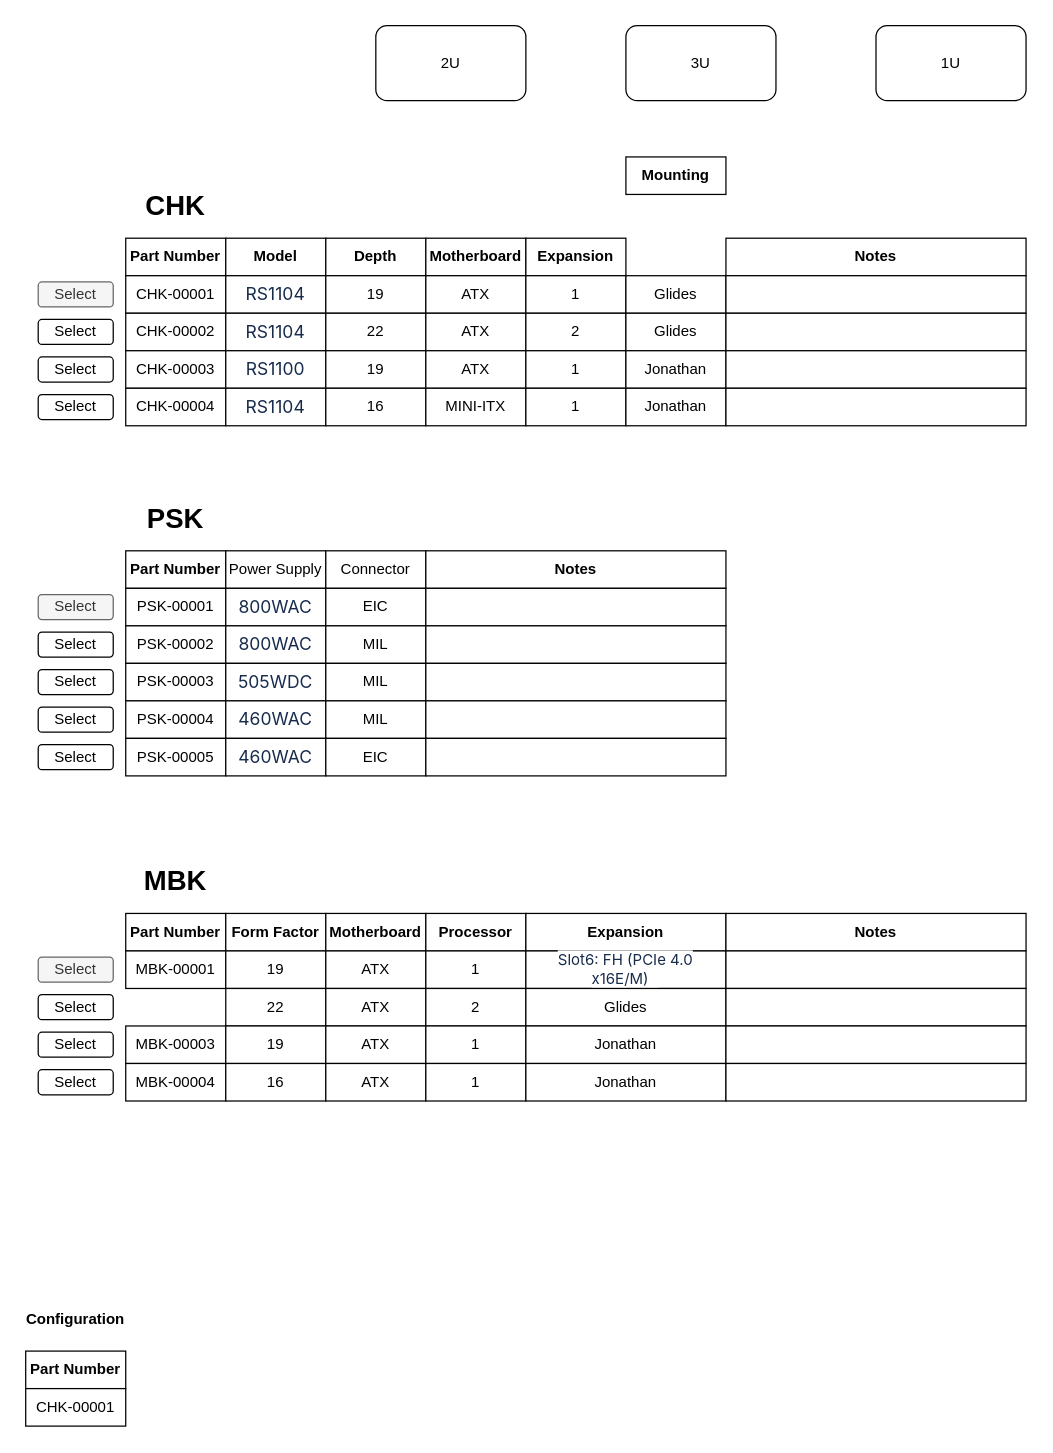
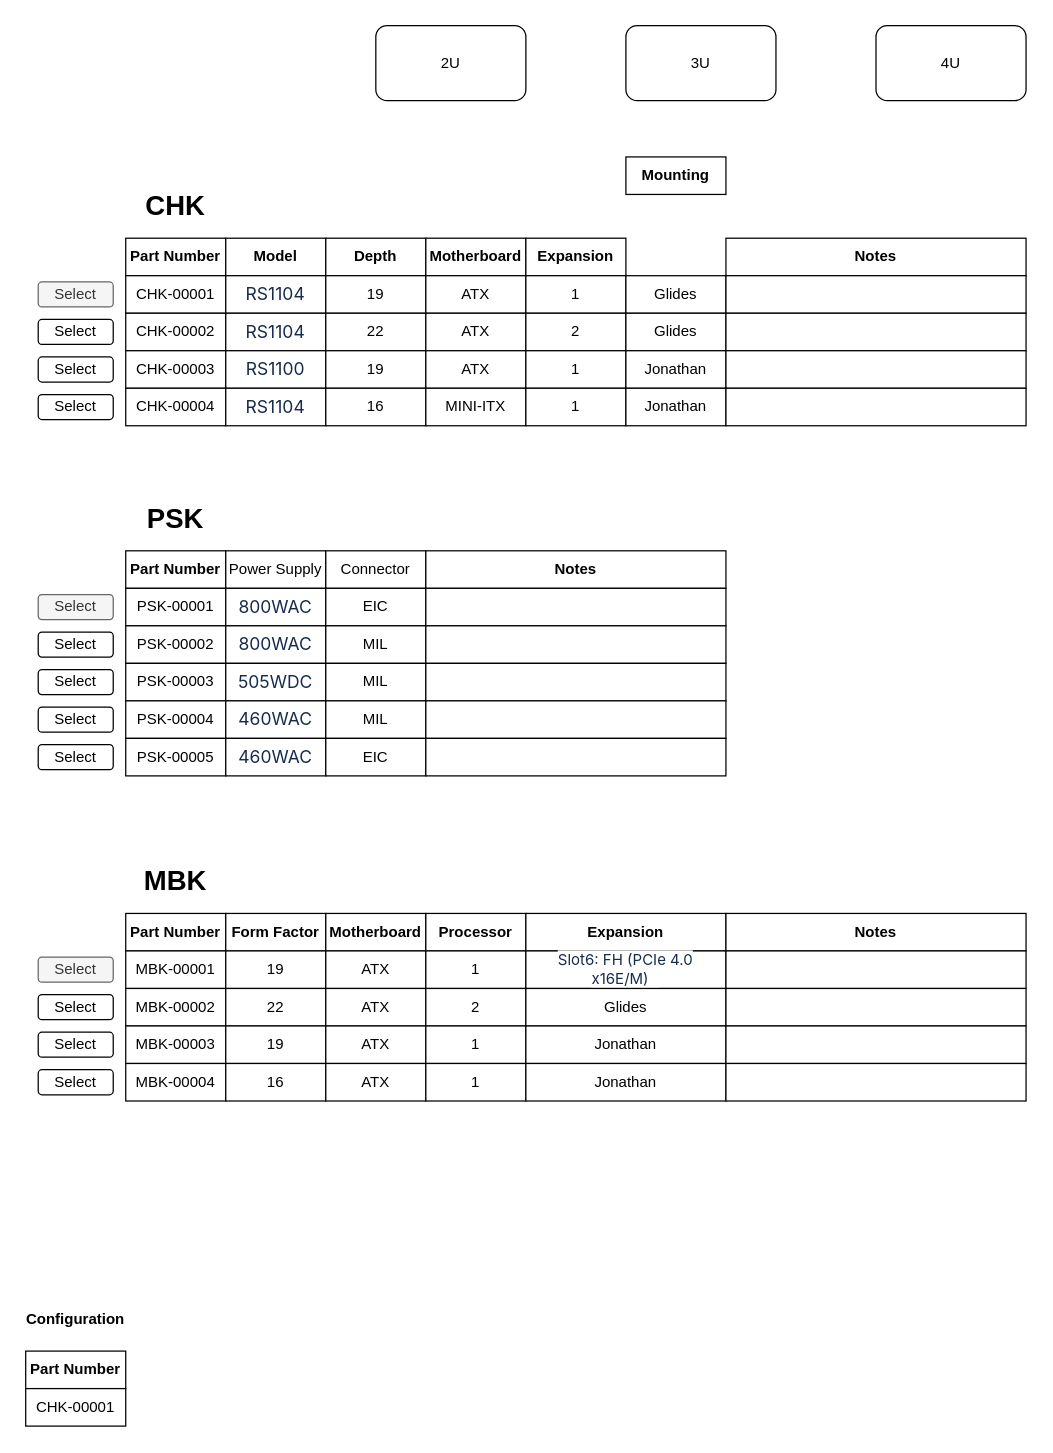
node "1U": label "1U" -> "4U"
node "MBK-00002": added
